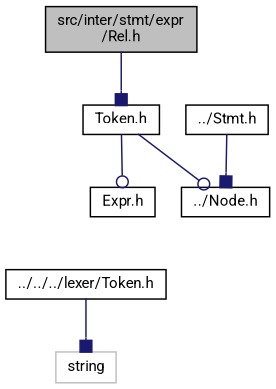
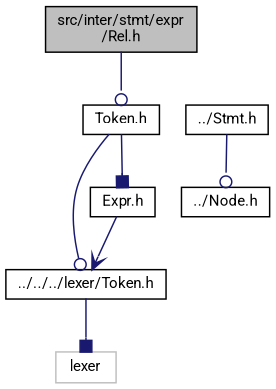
edge "src/inter/stmt/expr /Rel.h" -> "Token.h": arrowhead box -> odot
edge "../Stmt.h" -> "../Node.h": arrowhead box -> odot
edge "Token.h" -> "Expr.h": arrowhead odot -> box
edge "Token.h" -> "../Node.h": now "Token.h" -> "../../../lexer/Token.h"
edge "Expr.h" -> "../../../lexer/Token.h": added
node "string": label "string" -> "lexer"
